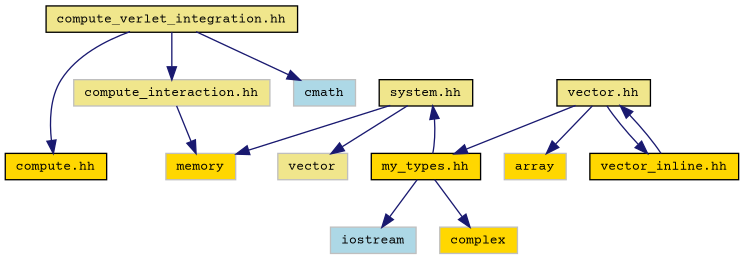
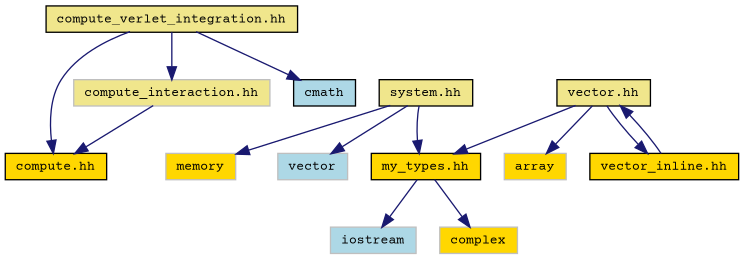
node "cmath": color grey75 -> black
edge "compute_interaction.hh" -> "memory": now "compute_interaction.hh" -> "compute.hh"
edge "my_types.hh" -> "system.hh": reversed
node "vector": fillcolor khaki -> lightblue
